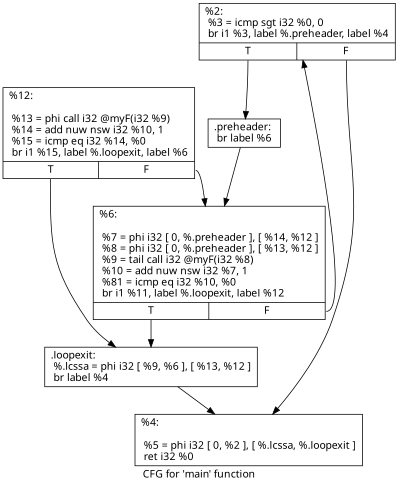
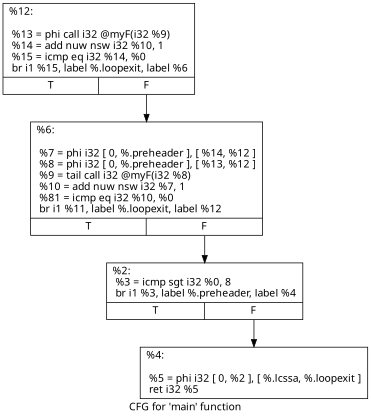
node "%2:": text "%3 = icmp sgt i32 %0, 0" -> "%3 = icmp sgt i32 %0, 8"
node ".preheader:": removed
node ".loopexit:": removed
node "%4:": text "ret i32 %0" -> "ret i32 %5"
